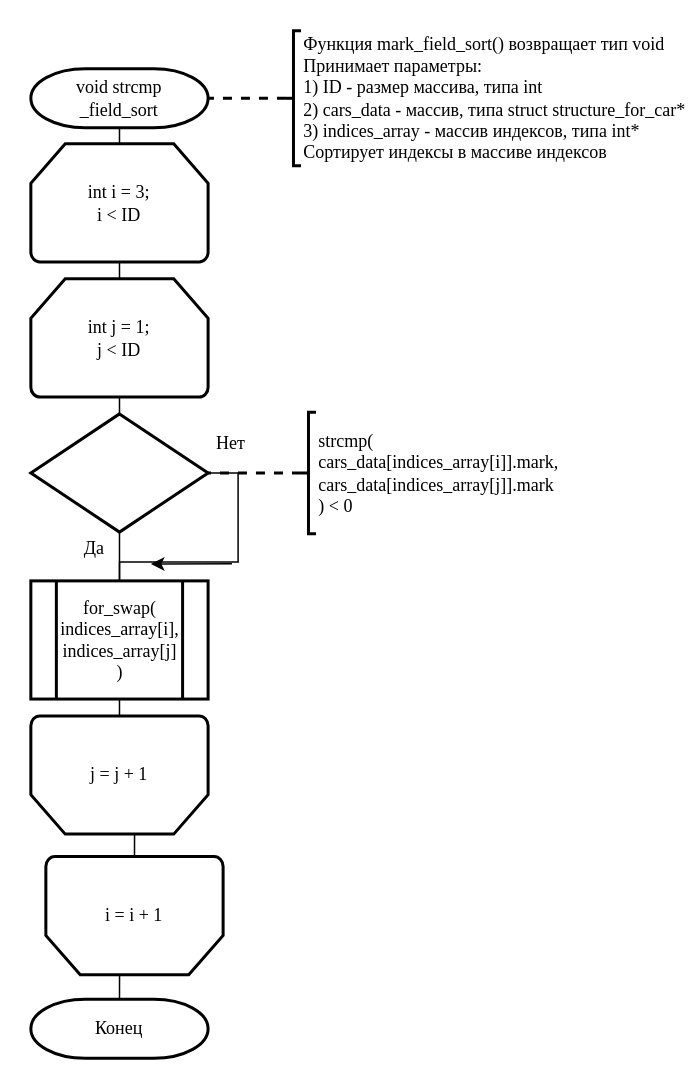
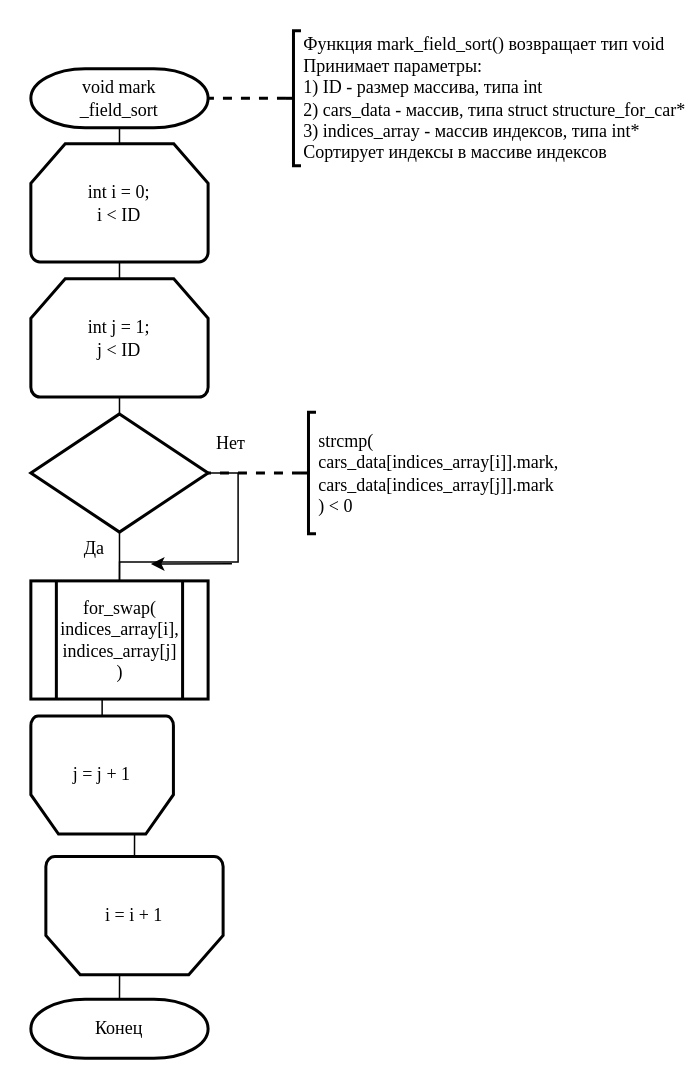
node "void strcmp _field_sort": label "void strcmp _field_sort" -> "void mark _field_sort"
node "int i = 3; i < ID": label "int i = 3; i < ID" -> "int i = 0; i < ID"
node "j = j + 1": size 177x118 -> 143x118
